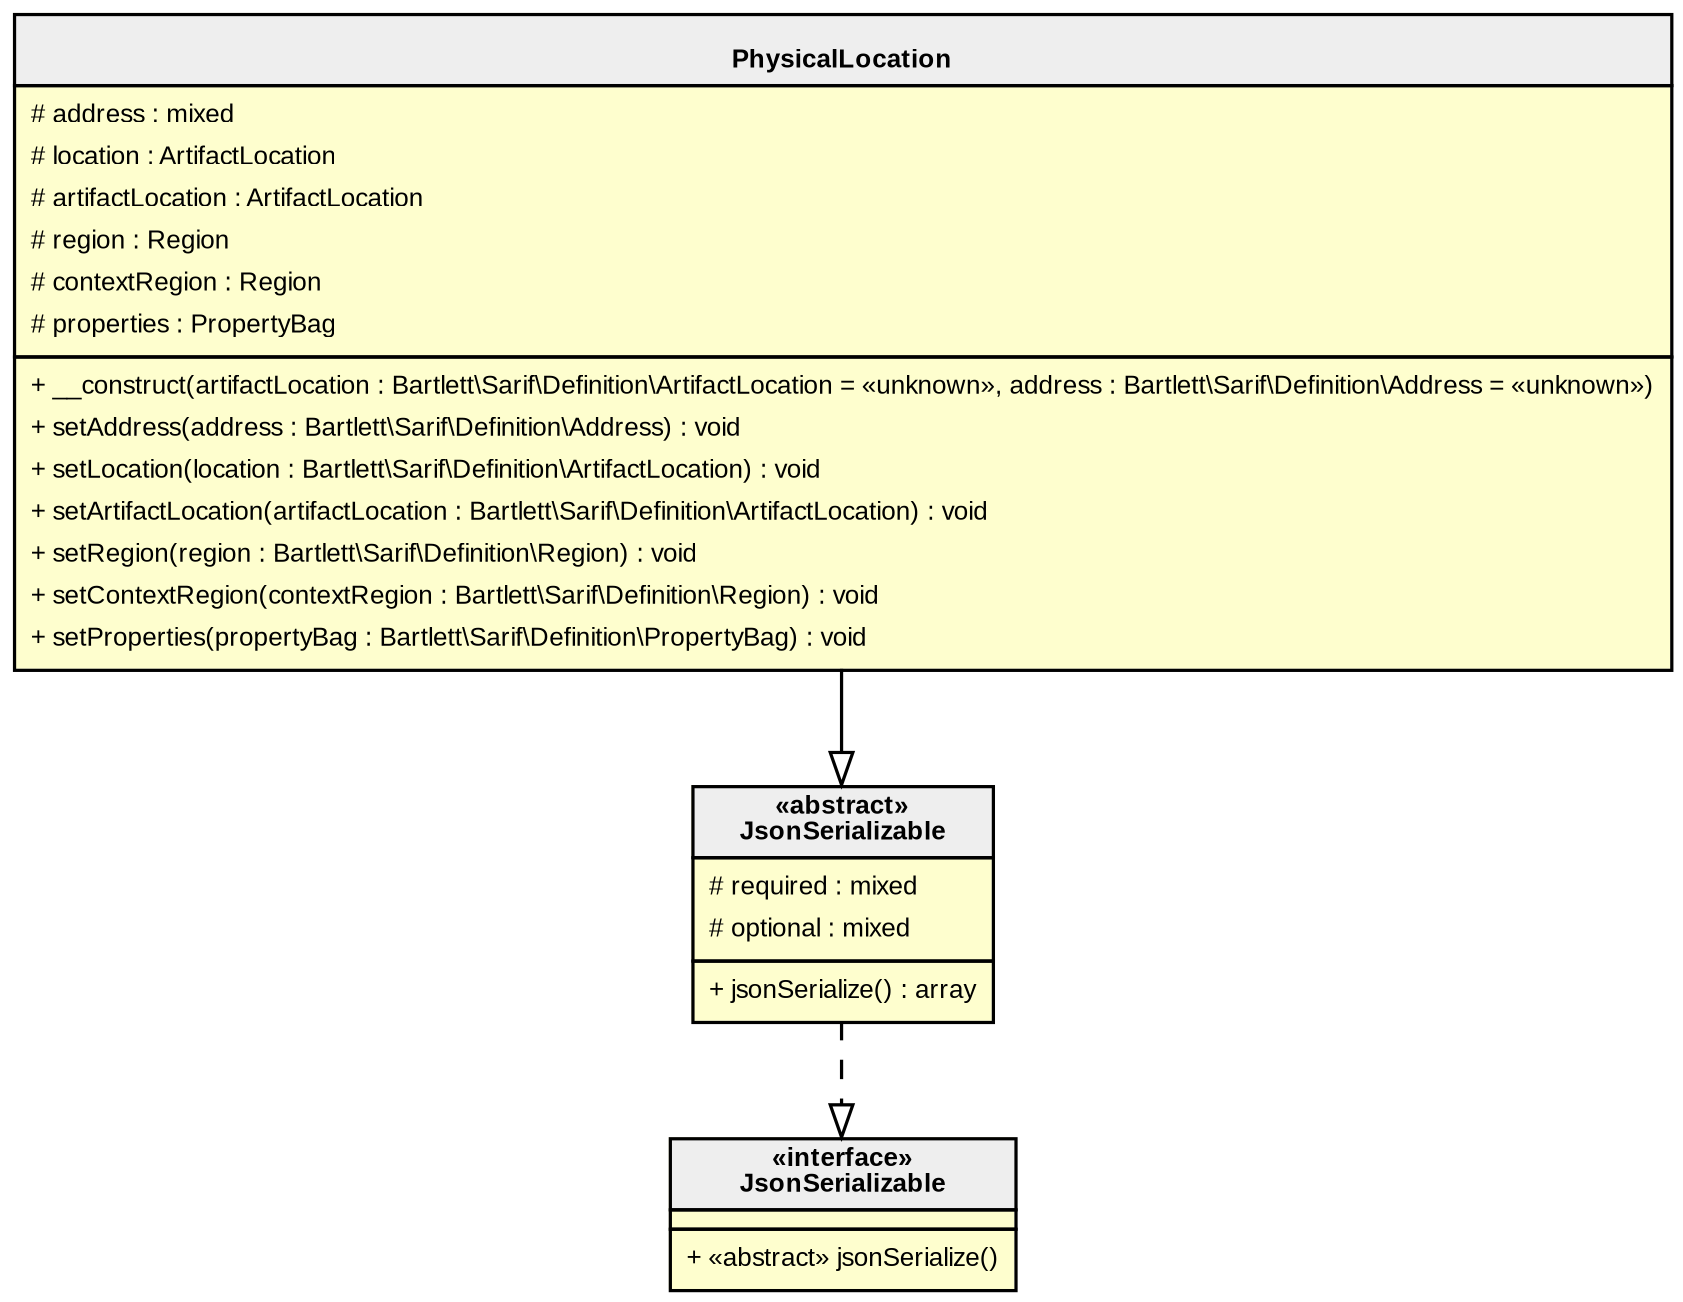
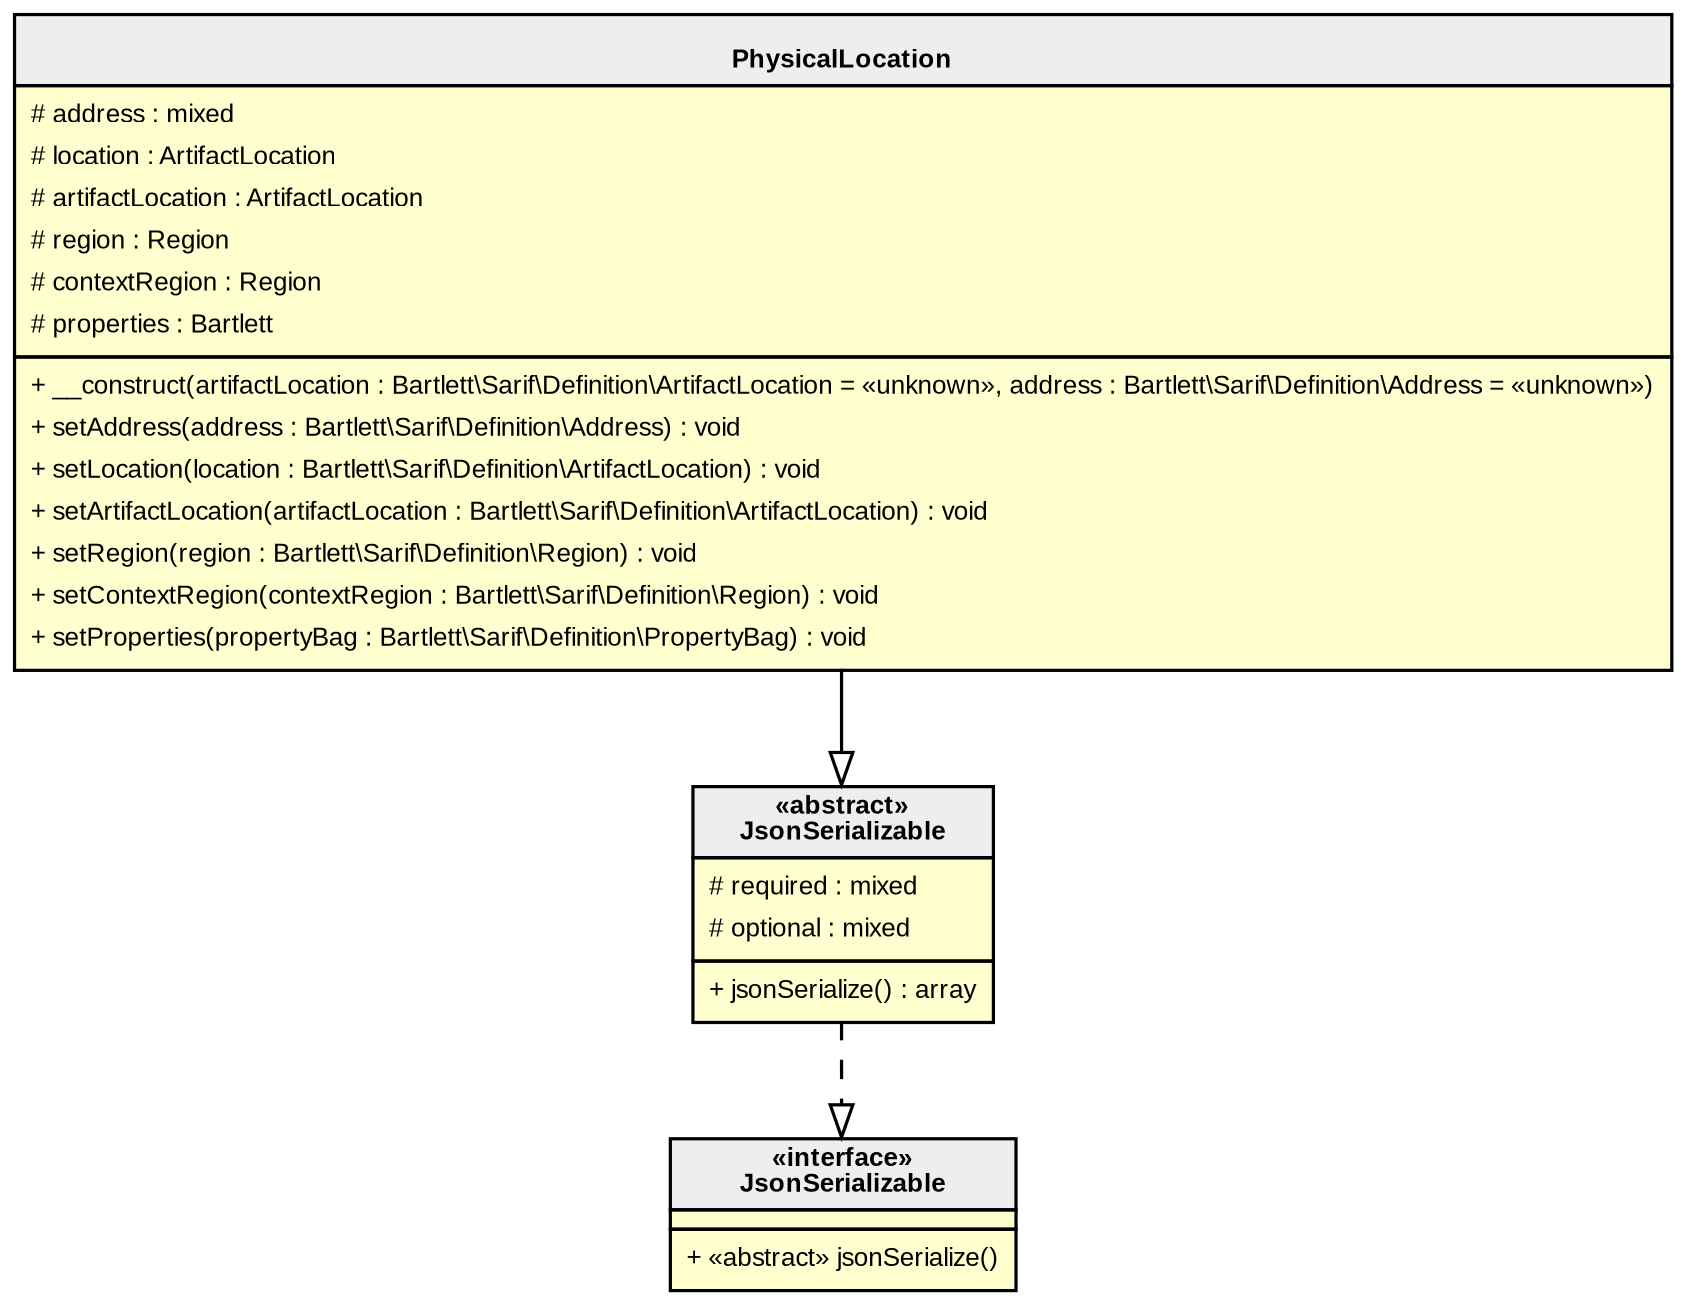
node "PhysicalLocation": text "# properties : PropertyBag" -> "# properties : Bartlett"
